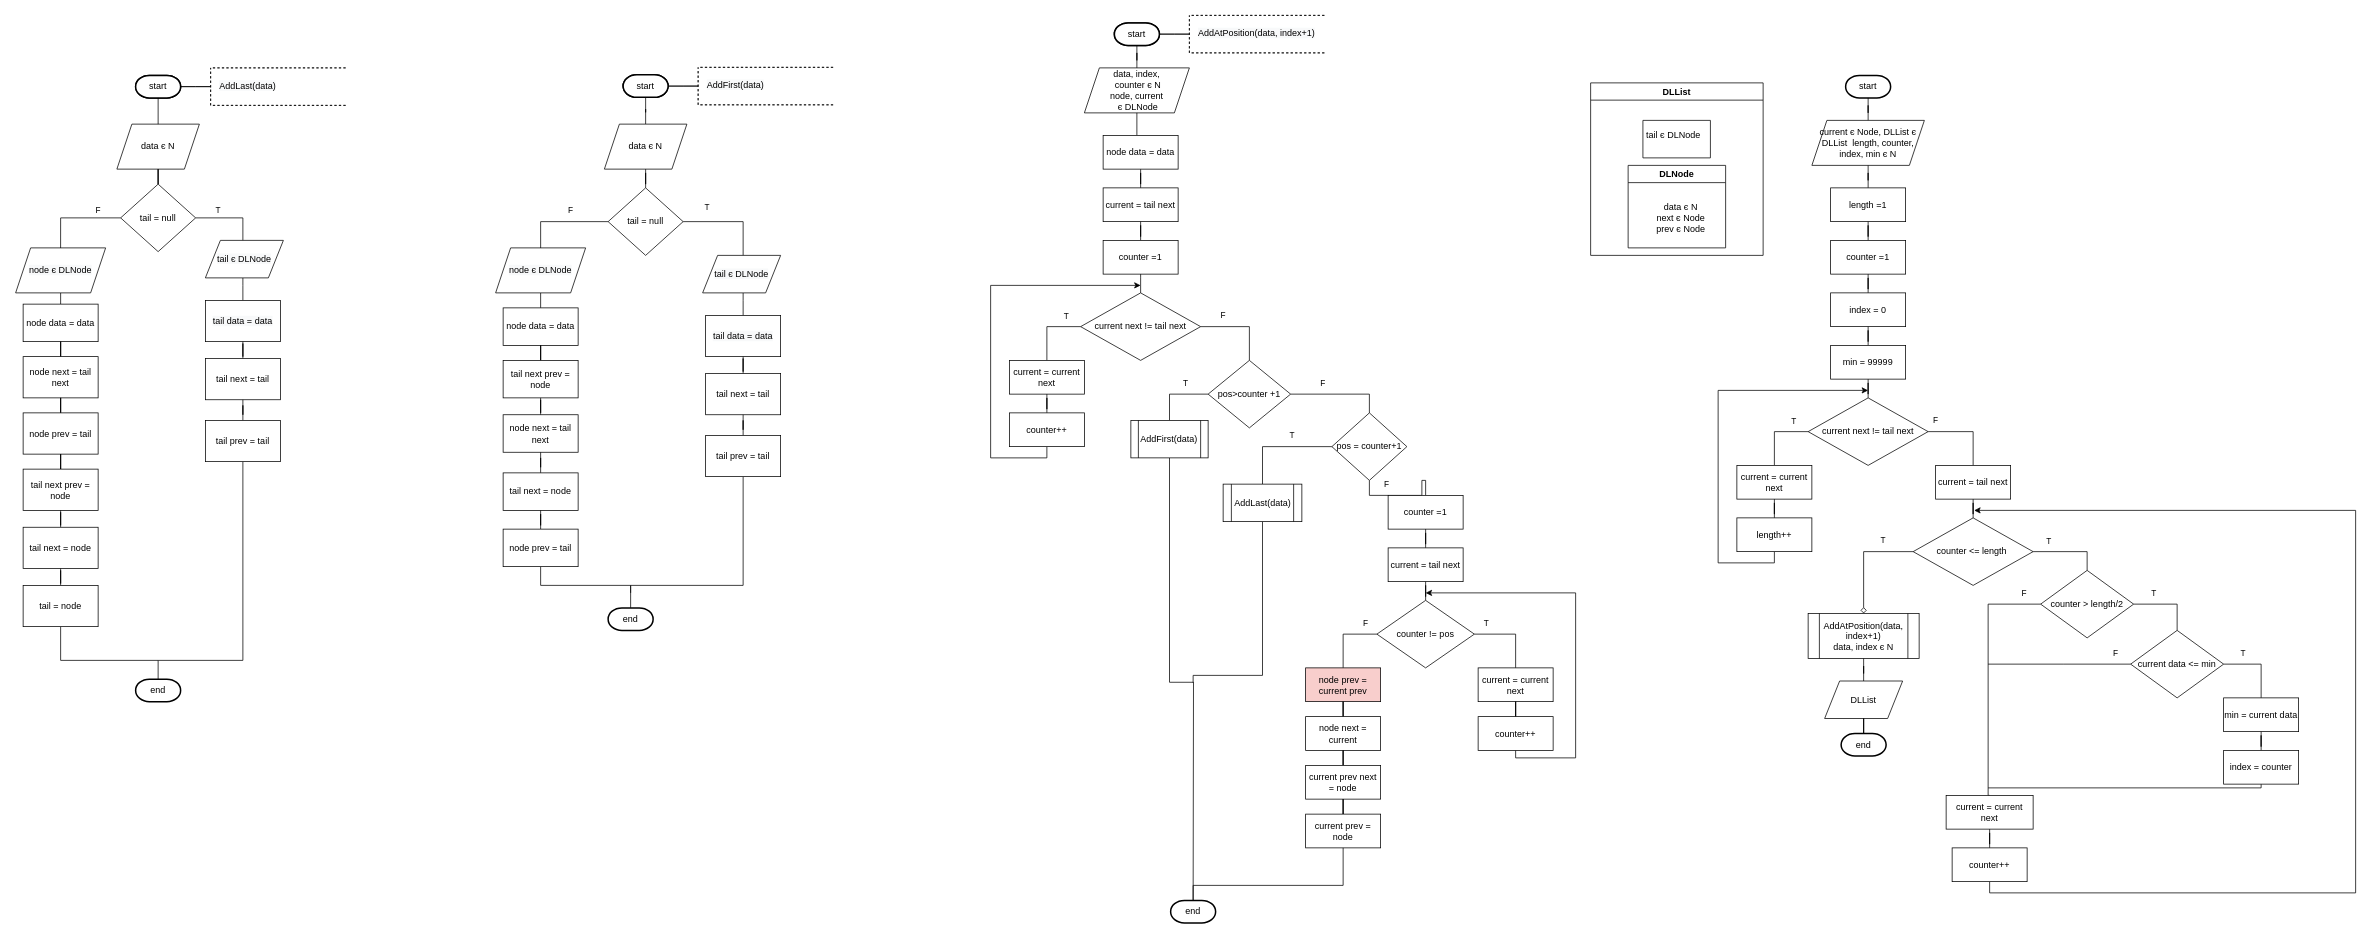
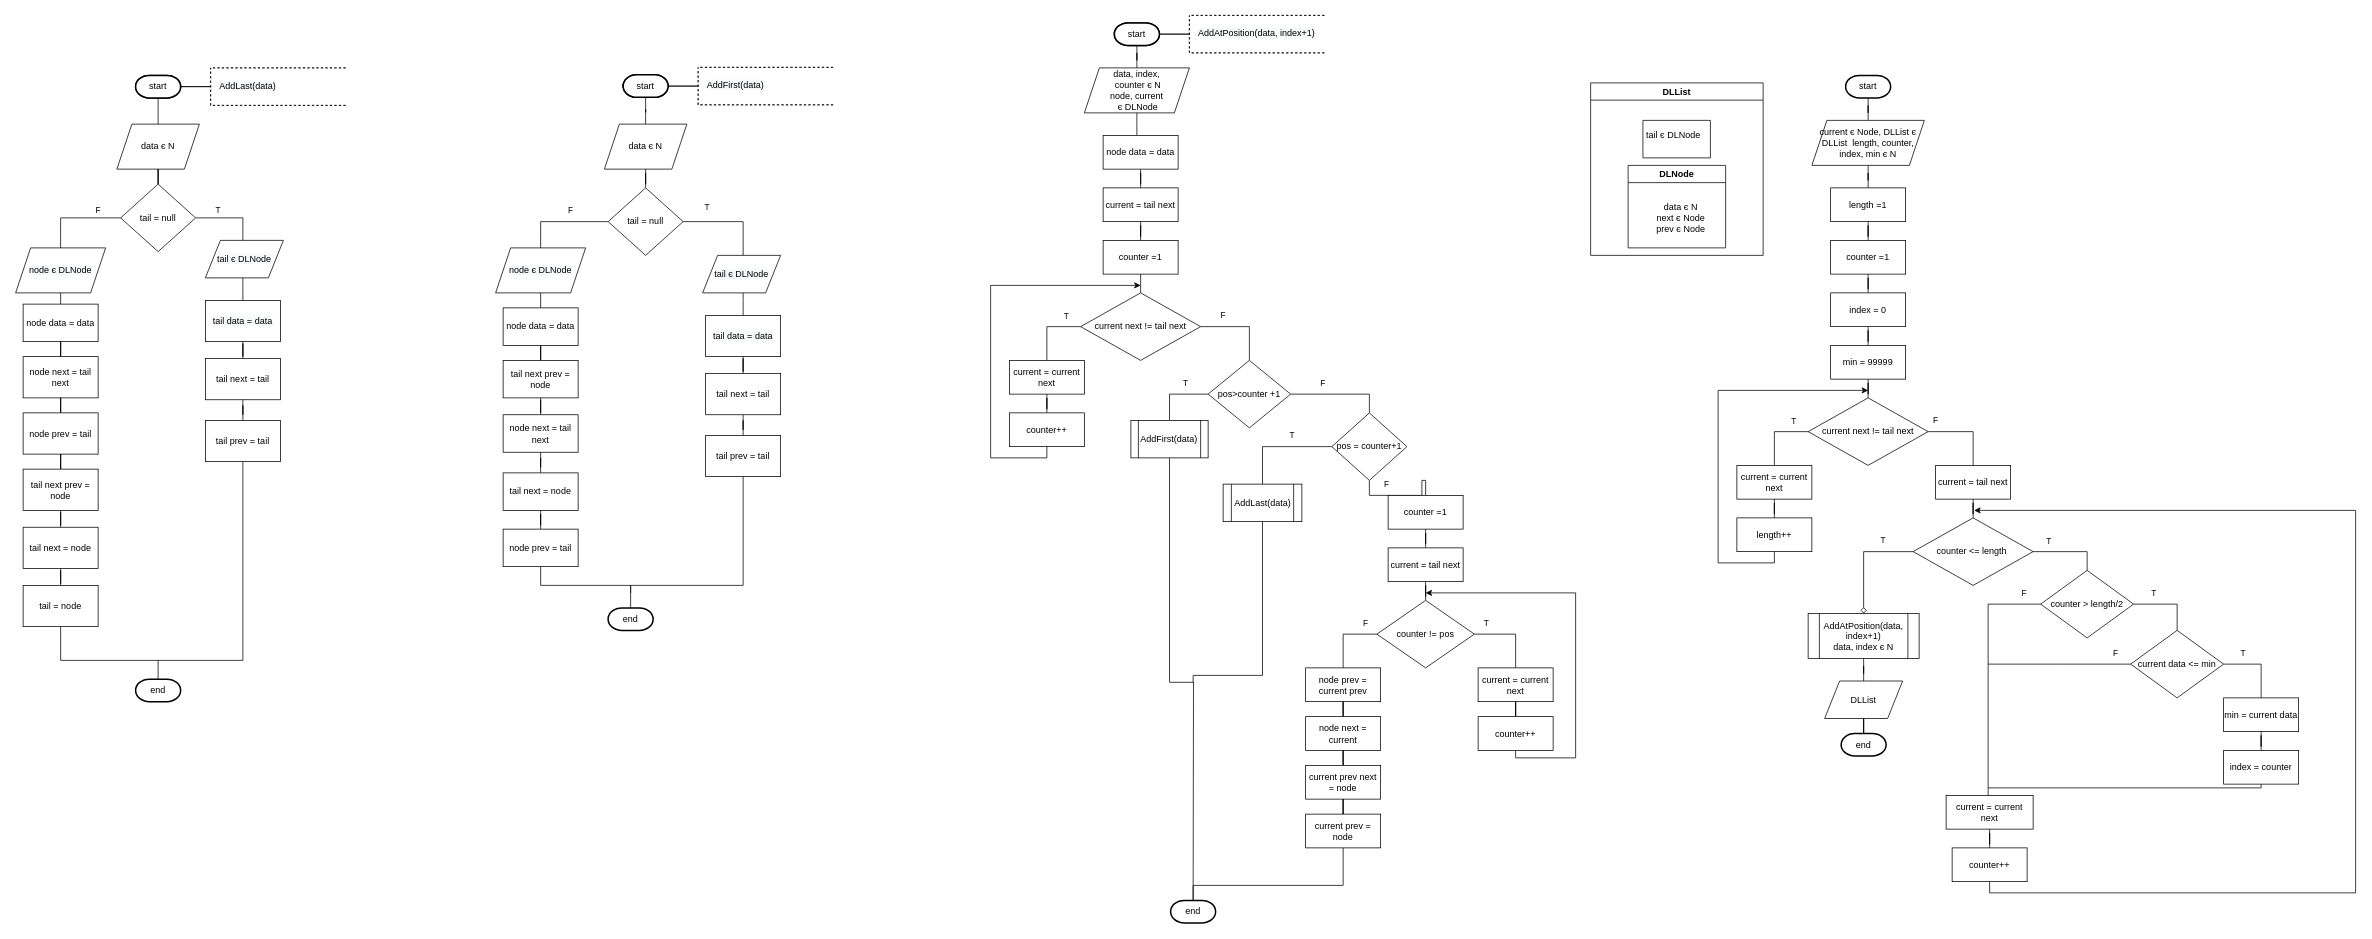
node "node prev = current prev": fillcolor #f8cecc -> #ffffff
